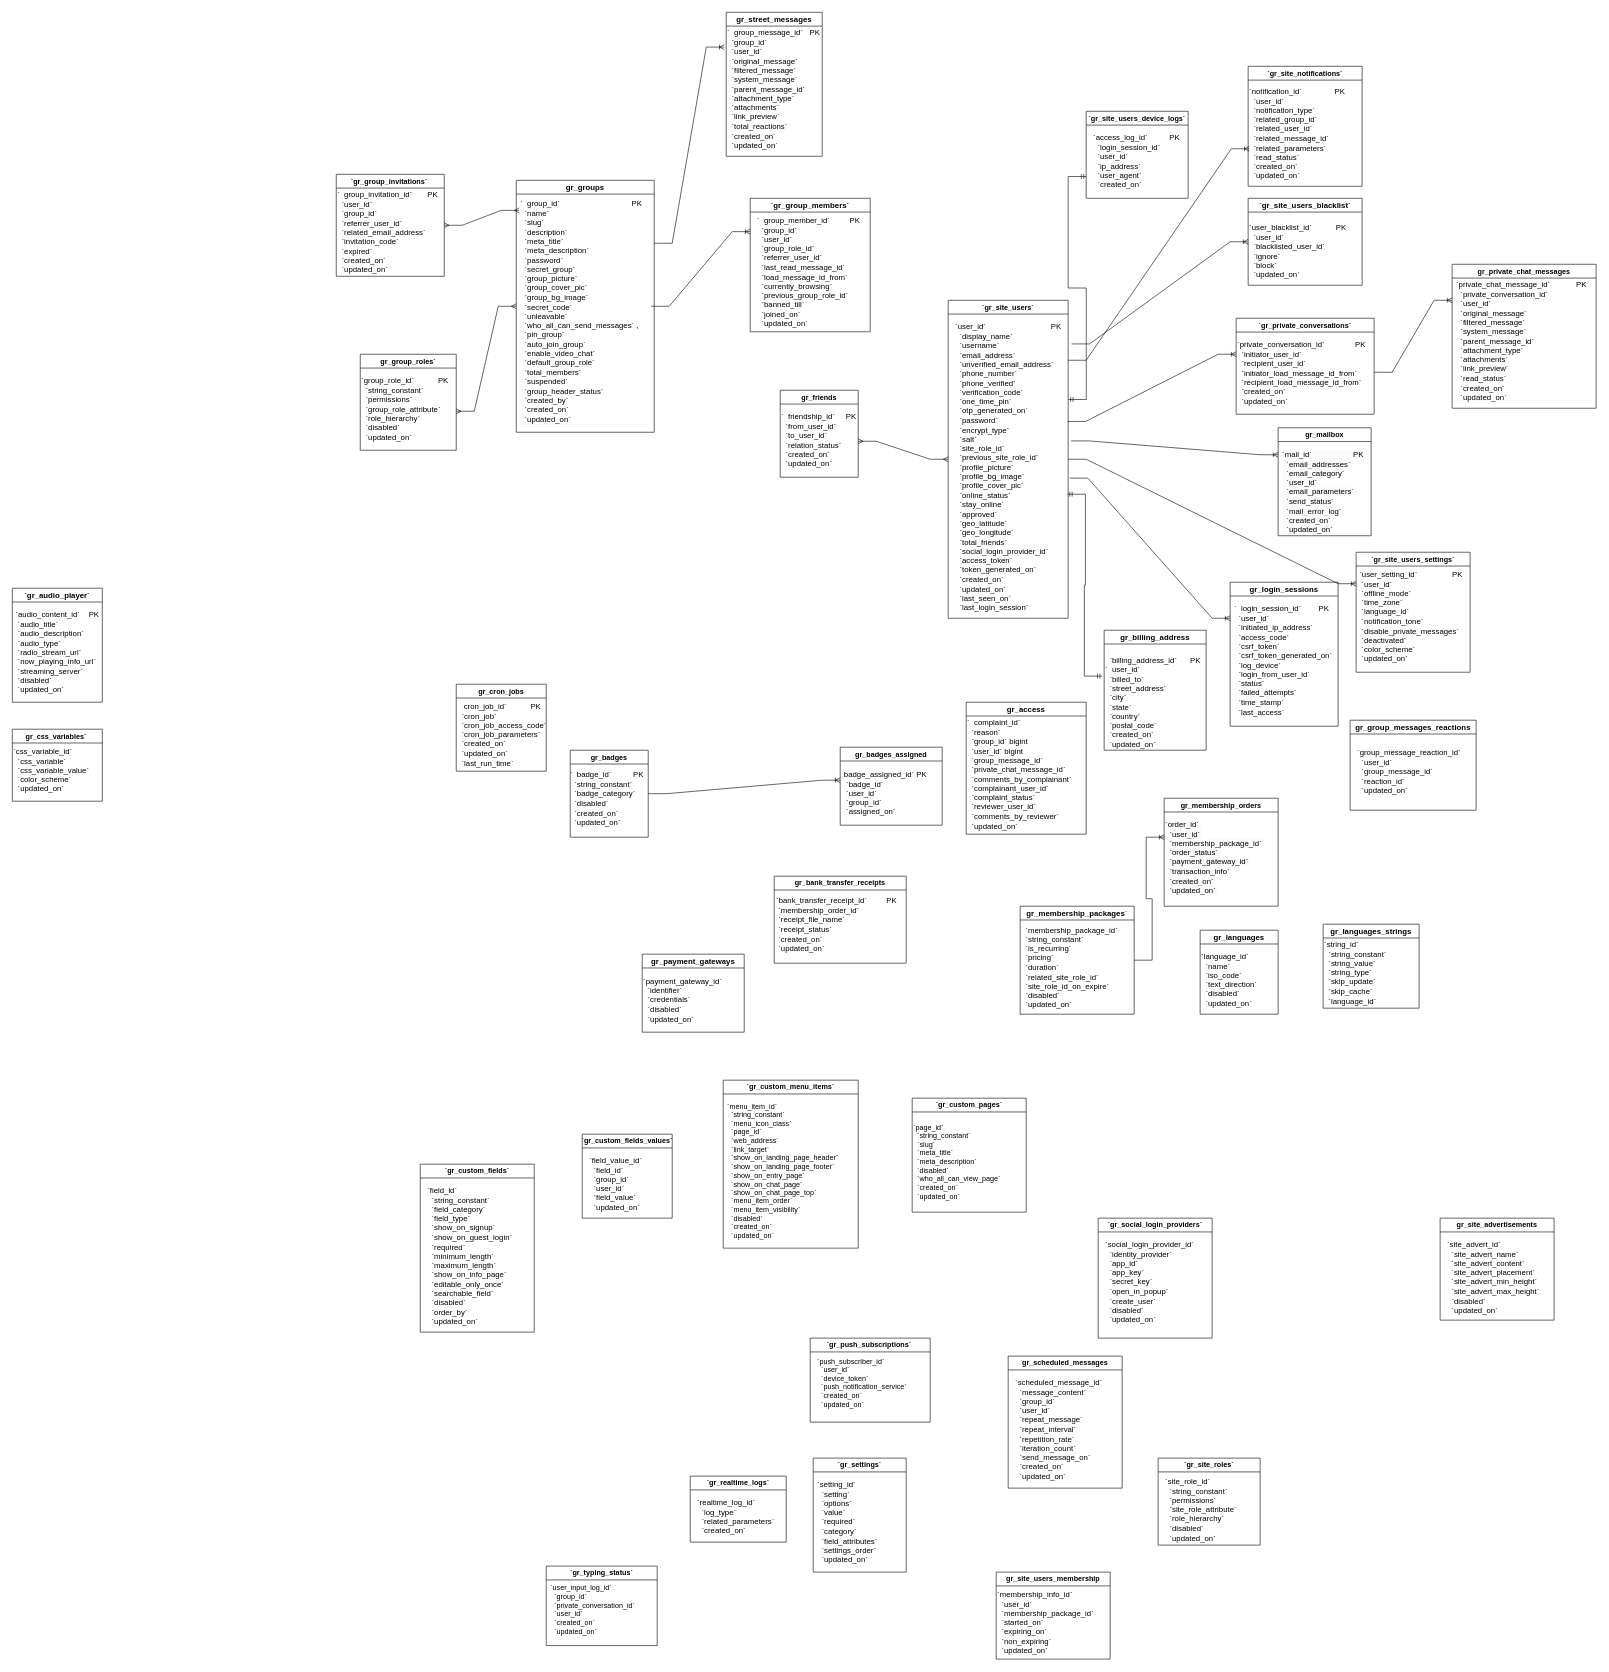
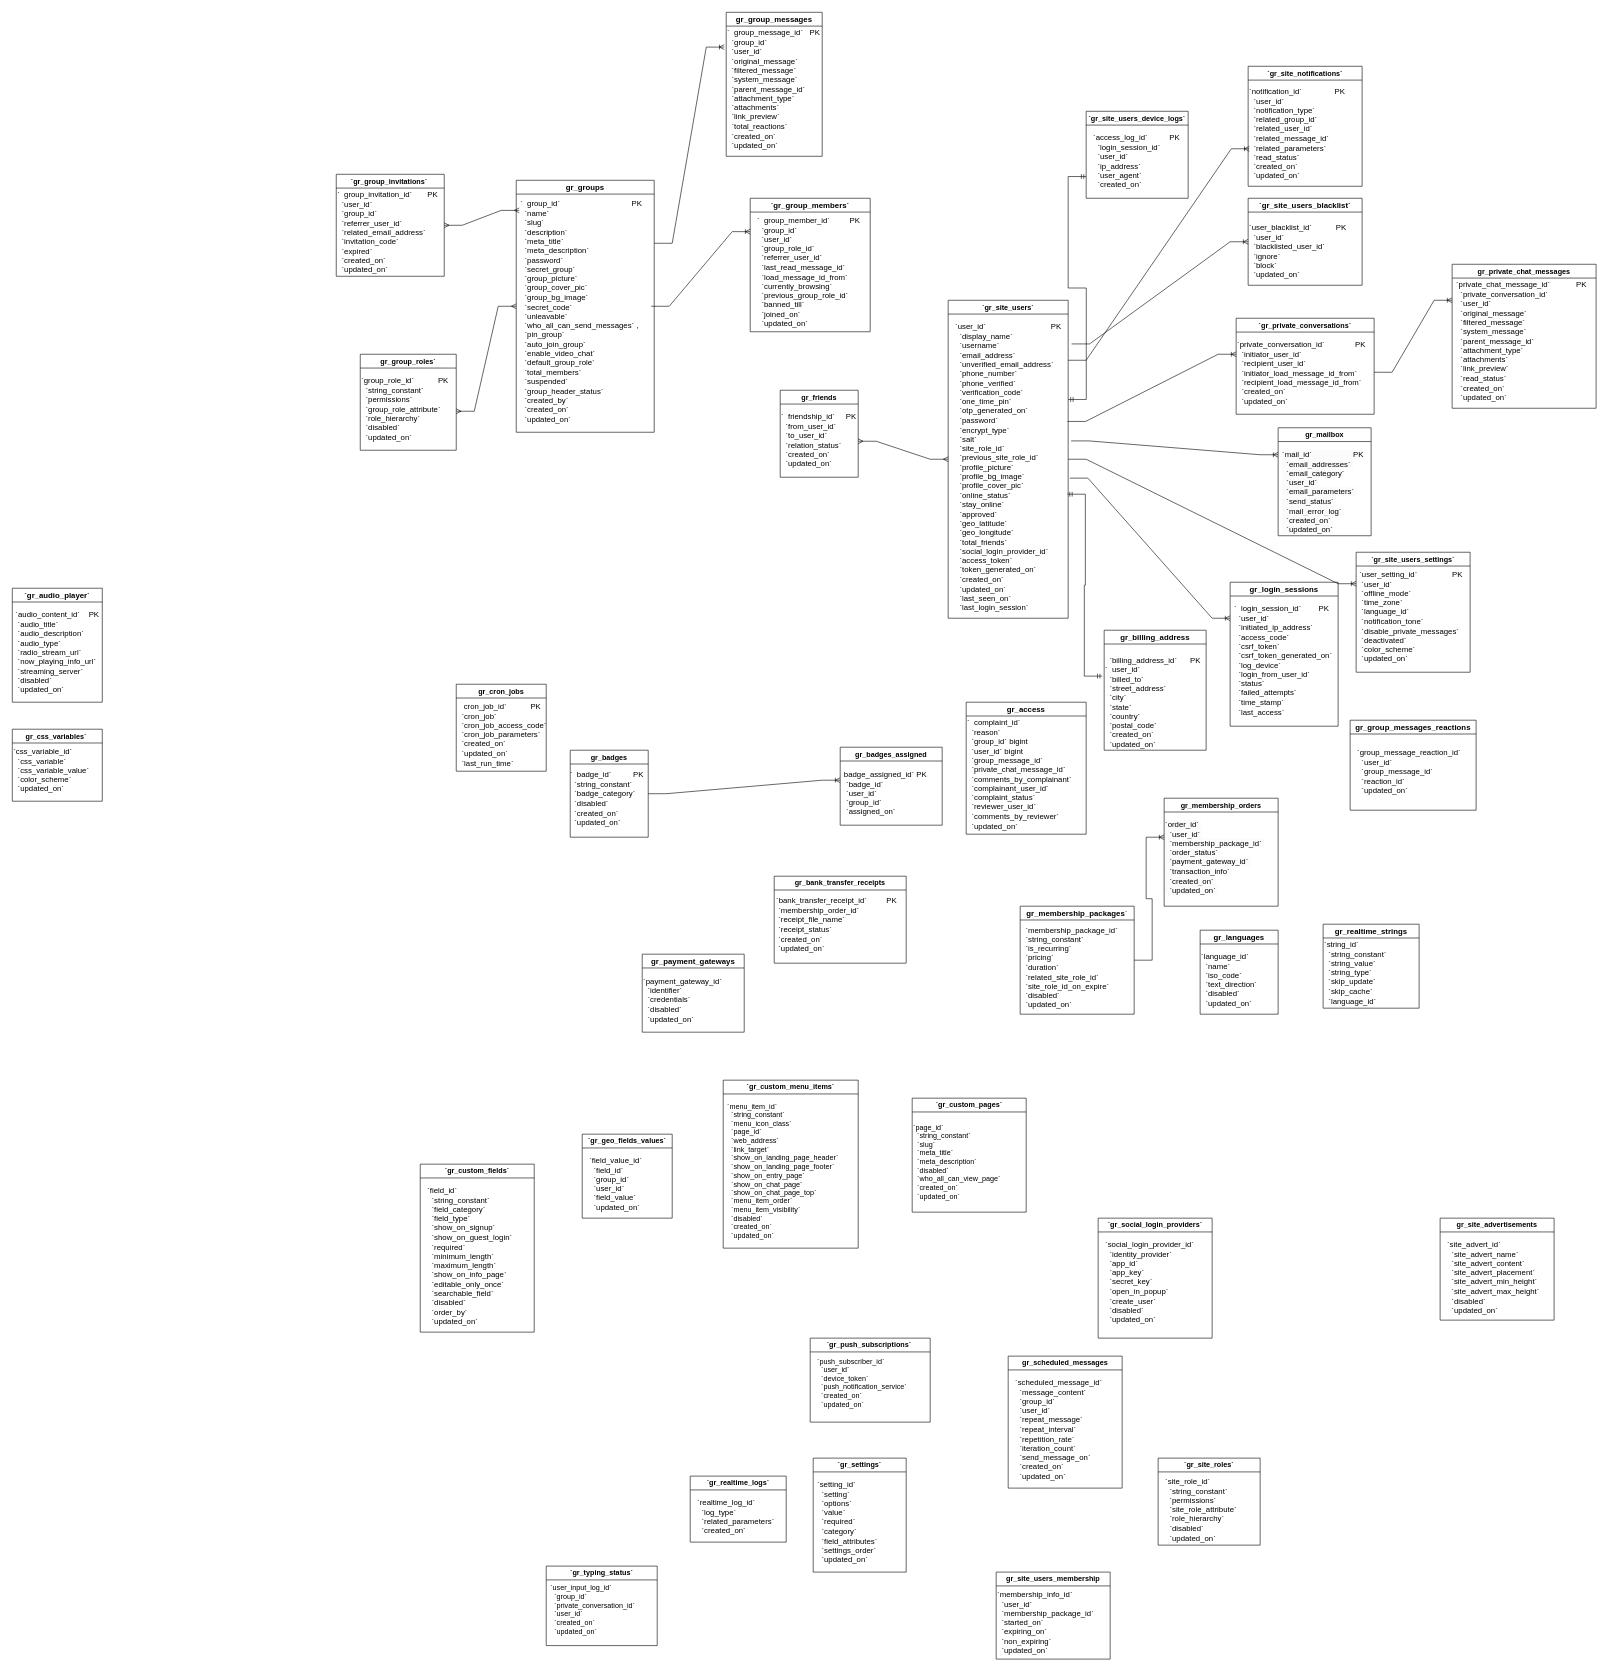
node "gr_street_messages": label "gr_street_messages" -> "gr_group_messages"
node "gr_languages_strings": label "gr_languages_strings" -> "gr_realtime_strings"
node "`gr_custom_fields_values`": label "`gr_custom_fields_values`" -> "`gr_geo_fields_values`"
